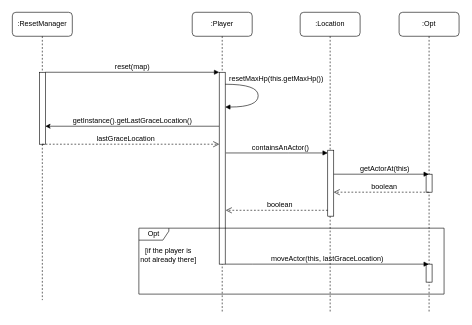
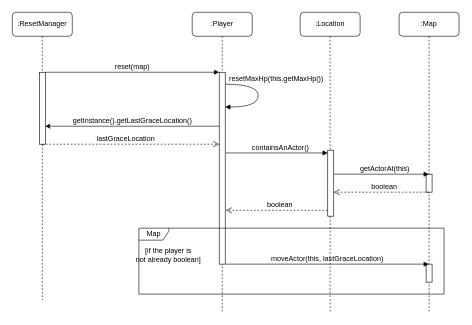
node ":Opt": label ":Opt" -> ":Map"
node "Opt": label "Opt" -> "Map"
node "[if the player is not already there]": label "[if the player is not already there]" -> "[if the player is not already boolean]"
